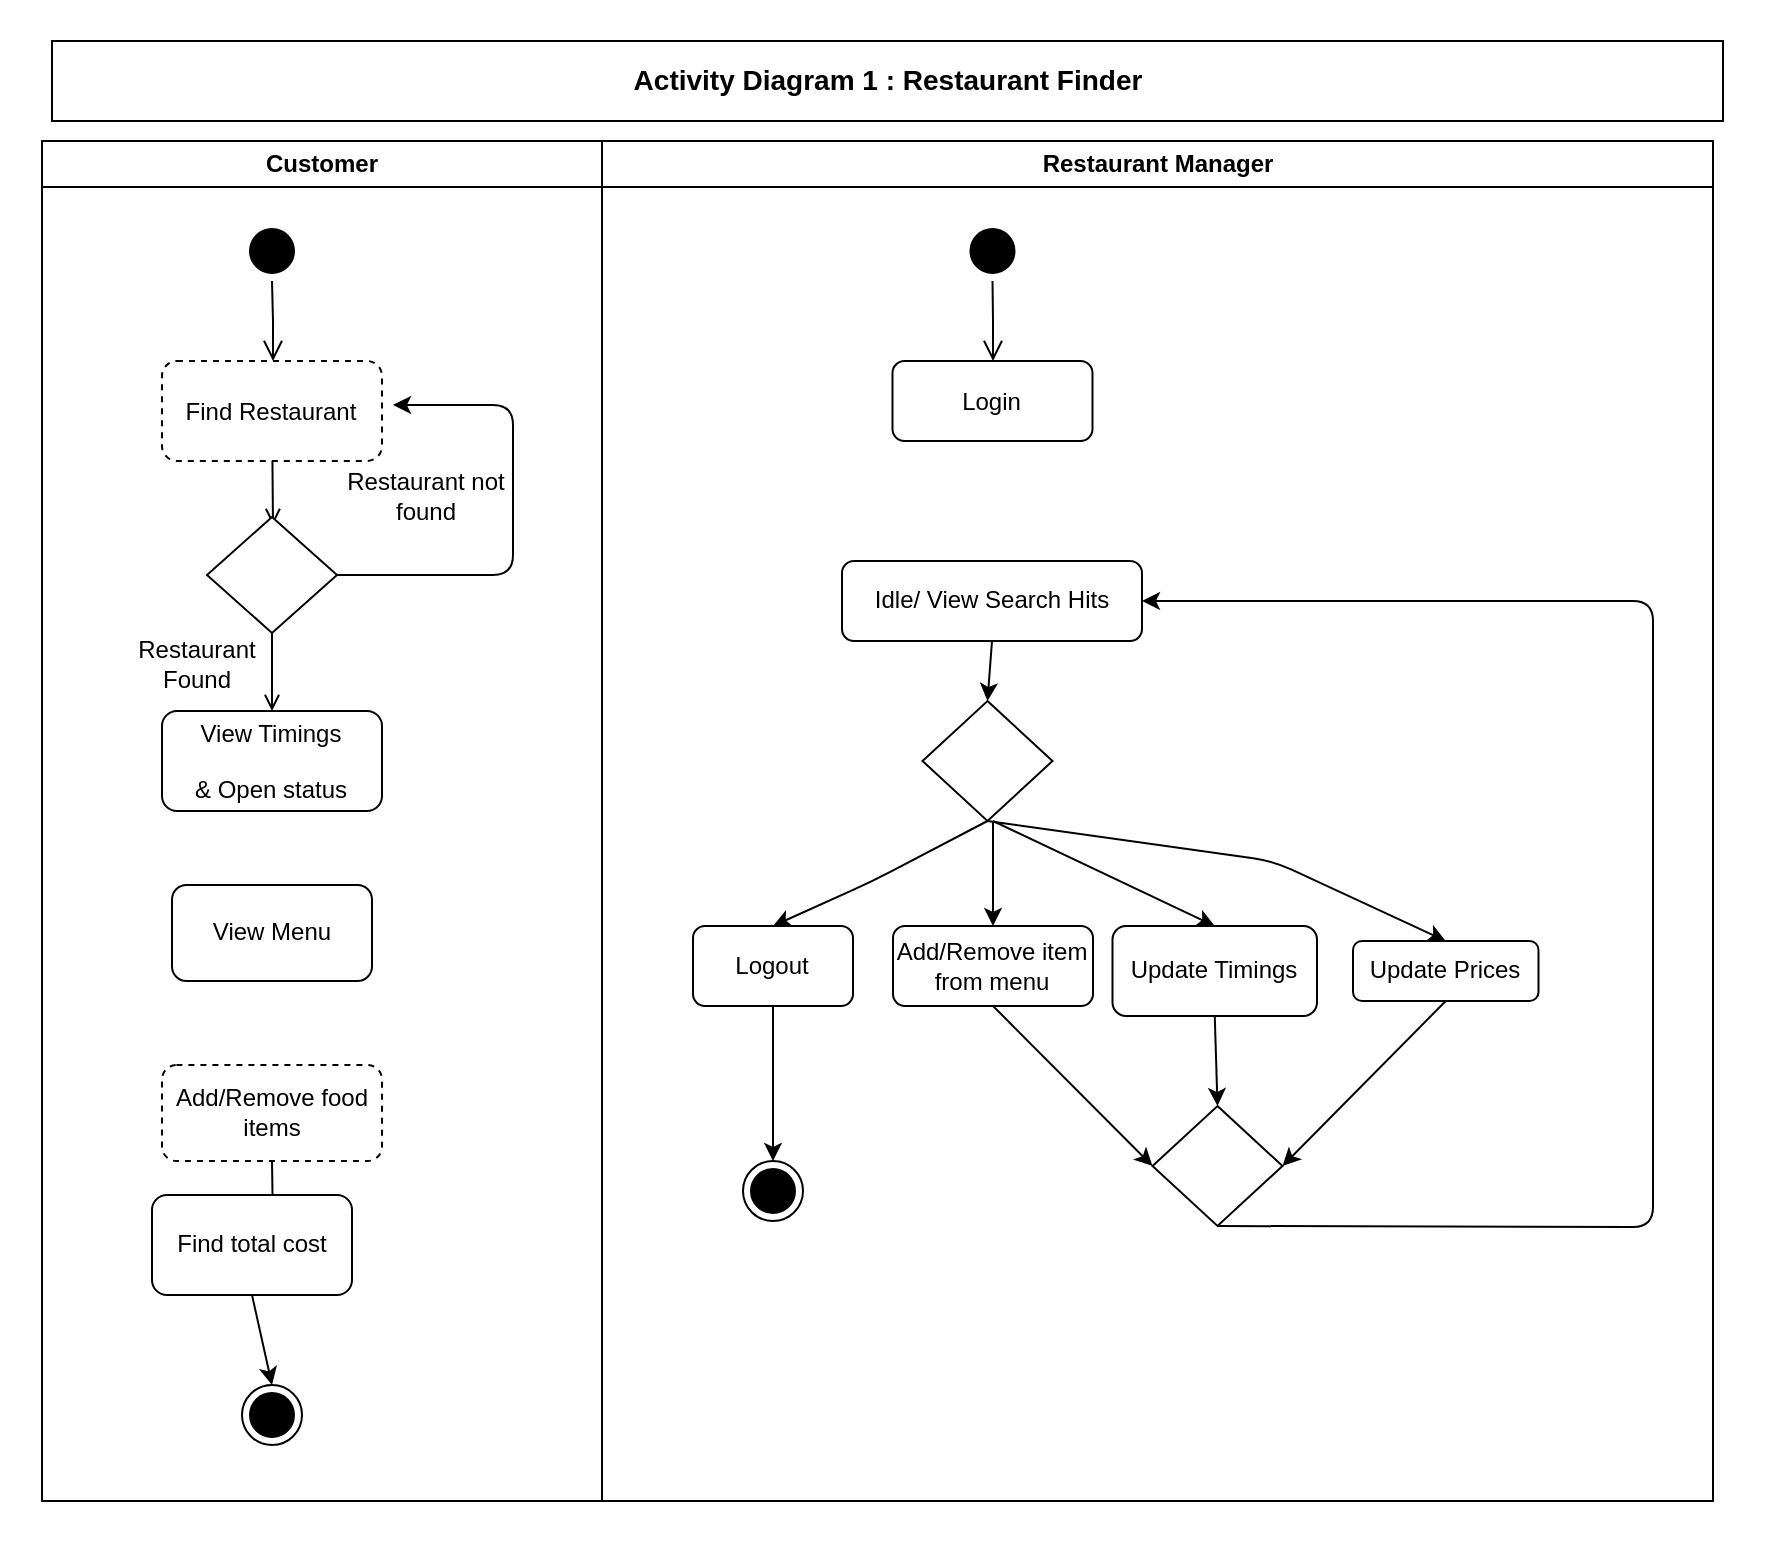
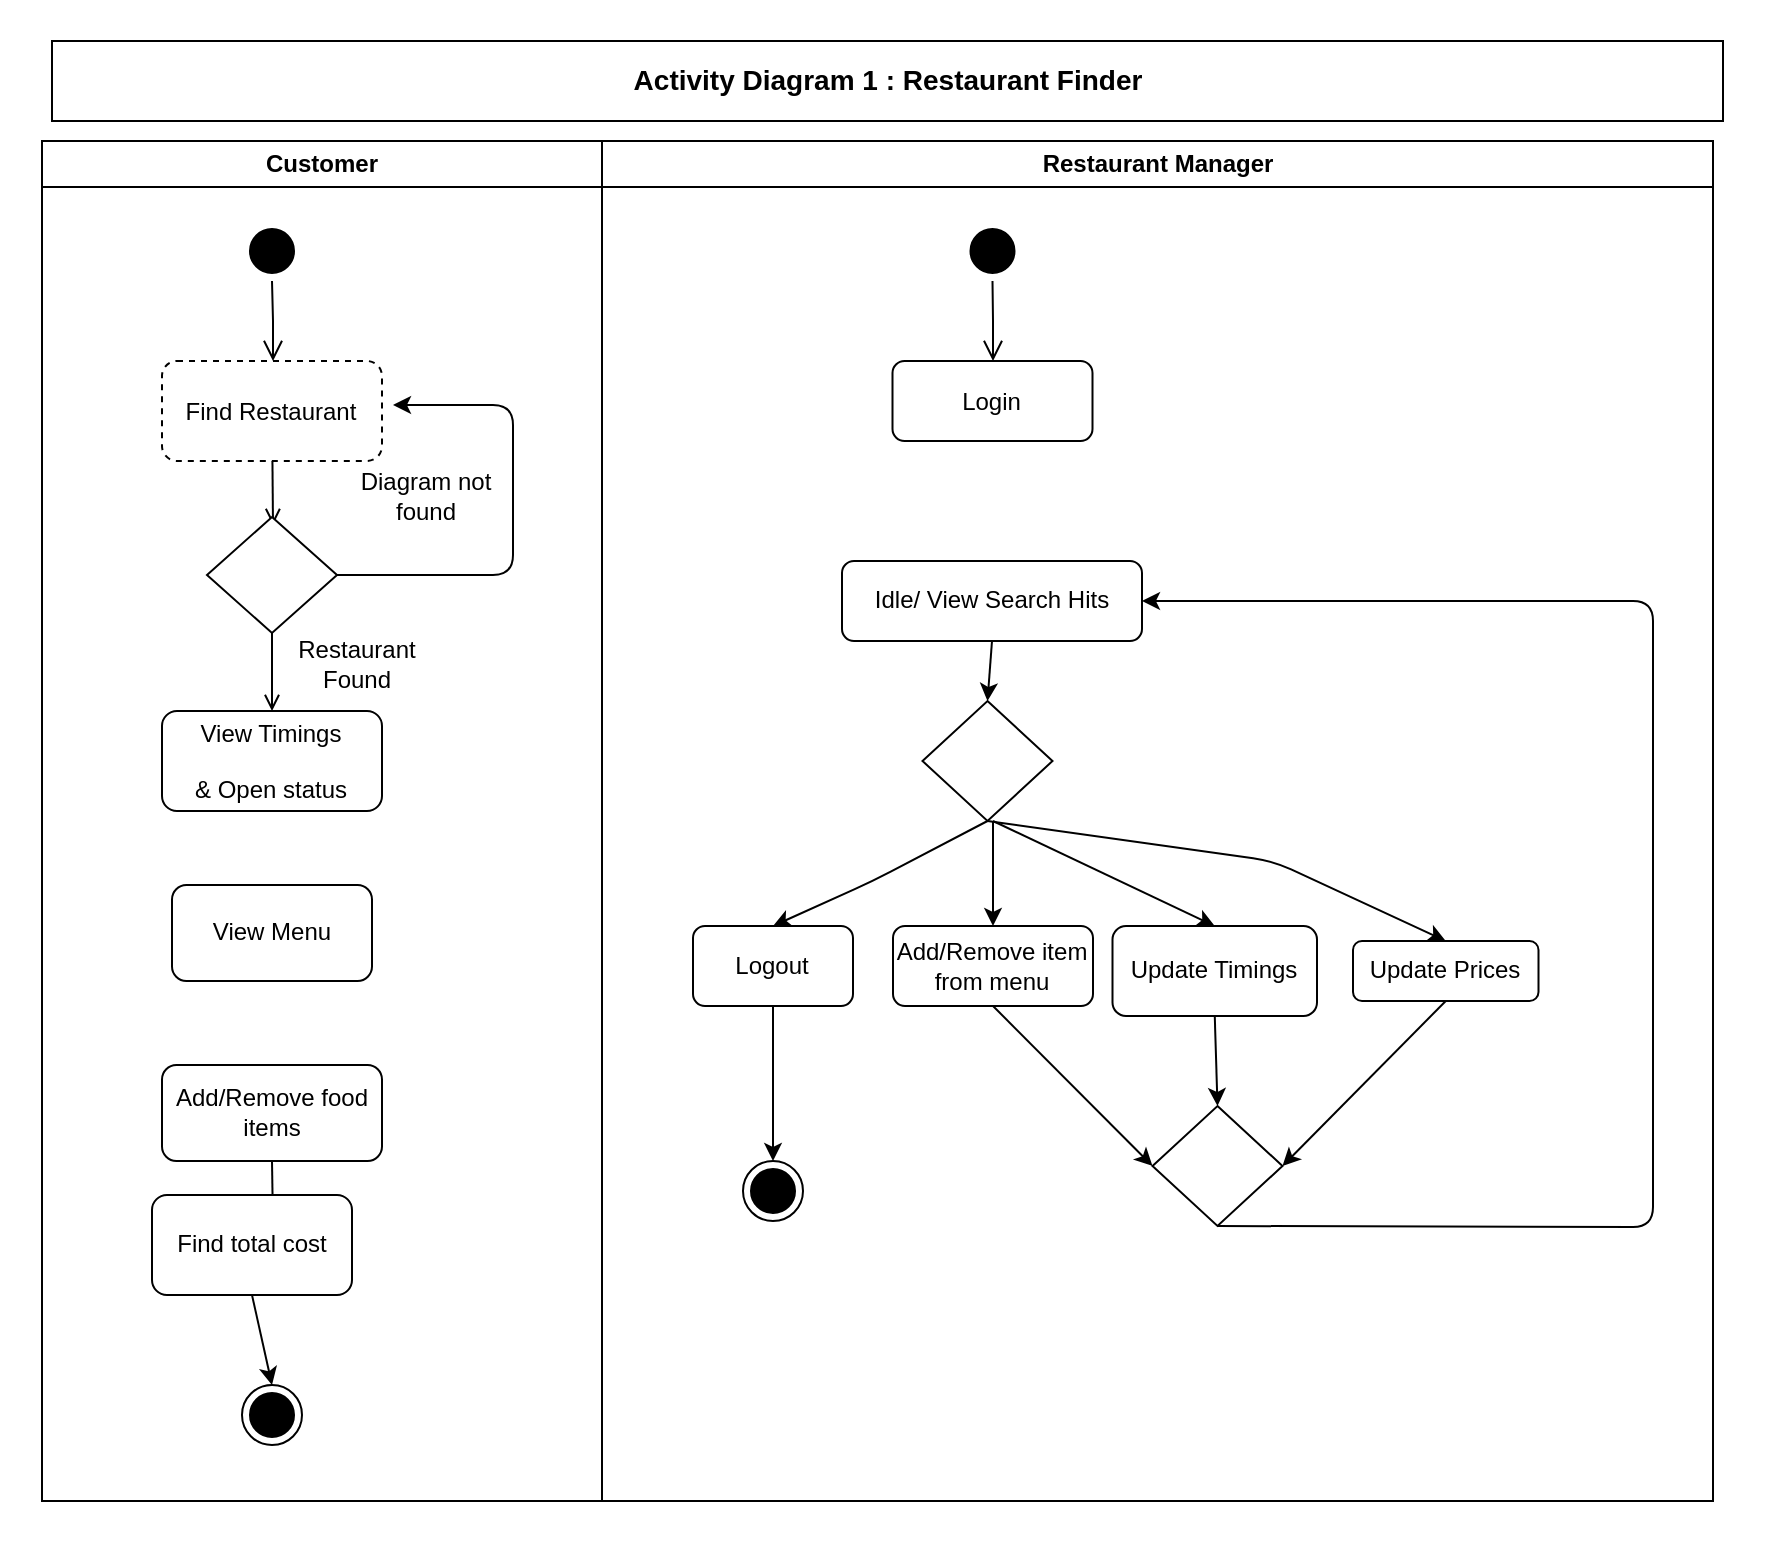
node "Restaurant not found": label "Restaurant not found" -> "Diagram not found"
node "Restaurant Found": moved (198, 665) -> (358, 665)
node "Add/Remove food items": style dashed -> solid
